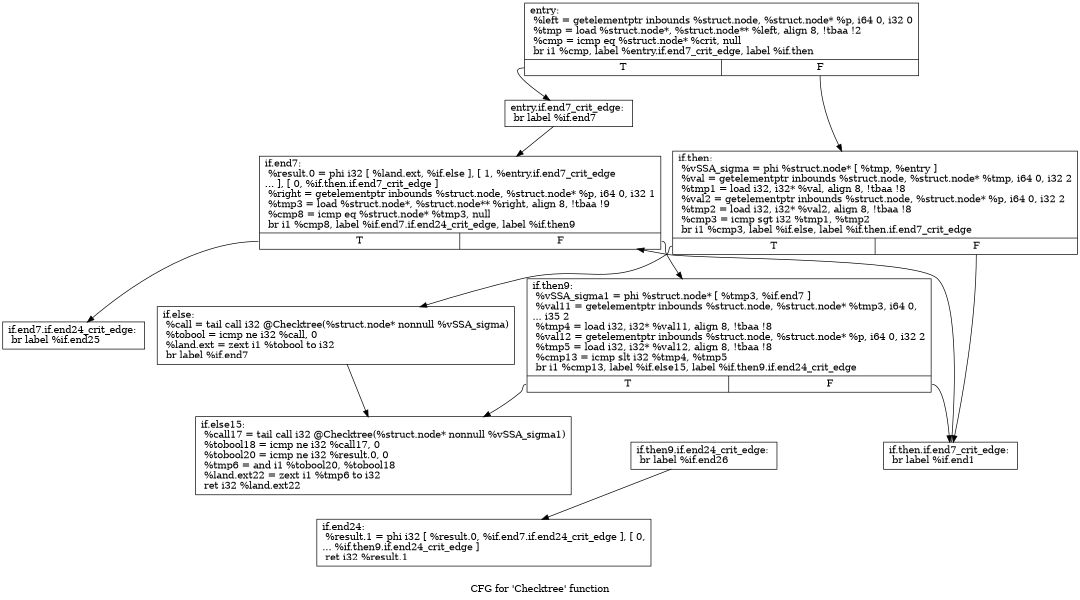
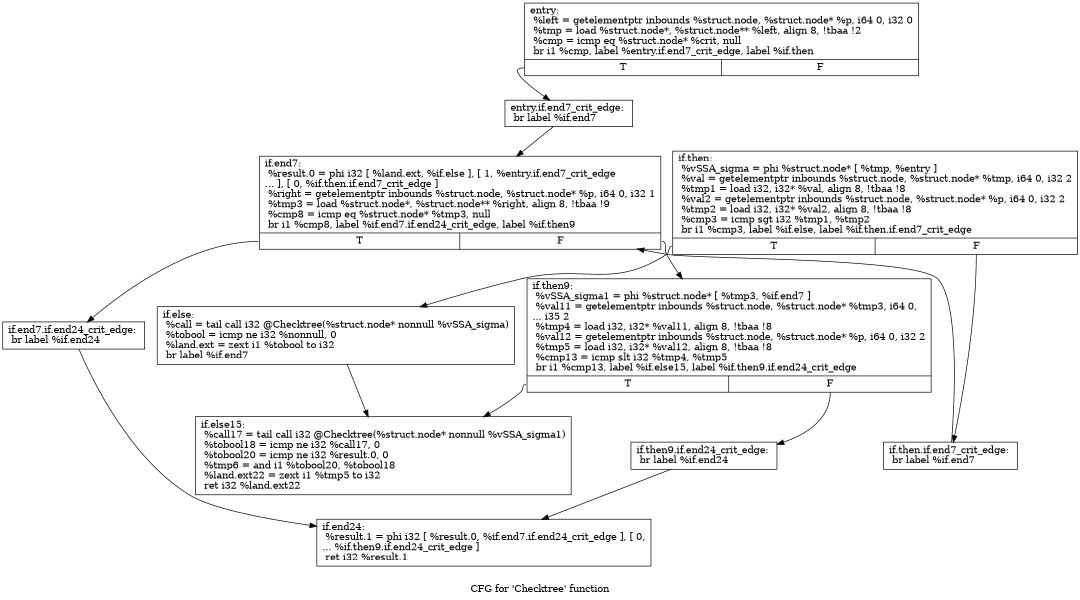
edge "entry:" -> "if.then:": removed
node "if.else:": text "%tobool = icmp ne i32 %call, 0" -> "%tobool = icmp ne i32 %nonnull, 0"
node "if.end7.if.end24_crit_edge:": text "br label %if.end25" -> "br label %if.end24"
edge "if.then9:" -> "if.then.if.end7_crit_edge:": now "if.then9:" -> "if.then9.if.end24_crit_edge:"
node "if.then9.if.end24_crit_edge:": text "br label %if.end26" -> "br label %if.end24"
node "if.then.if.end7_crit_edge:": text "br label %if.end1" -> "br label %if.end7"
node "if.else15:": text "%land.ext22 = zext i1 %tmp6 to i32" -> "%land.ext22 = zext i1 %tmp5 to i32"
edge "if.end7.if.end24_crit_edge:" -> "if.end24:": added
